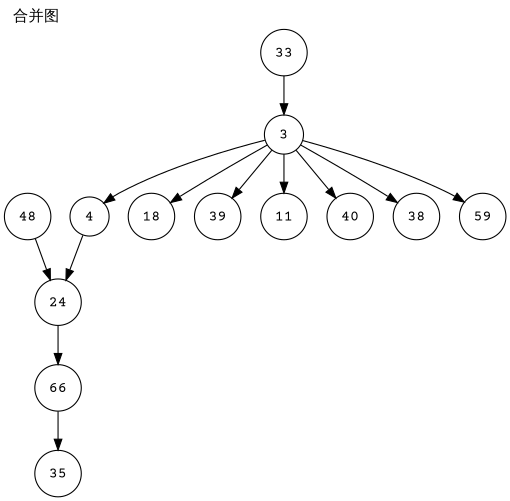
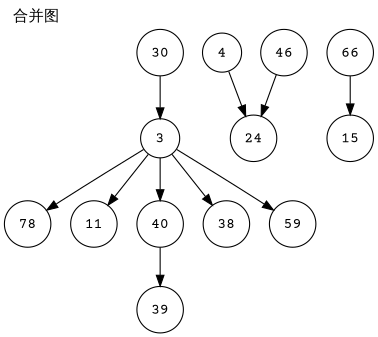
node "33": label "33" -> "30"
edge "3" -> "4": removed
edge "3" -> "39": now "40" -> "39"
node "48": label "48" -> "46"
node "18": label "18" -> "78"
edge "24" -> "66": removed
node "35": label "35" -> "15"
